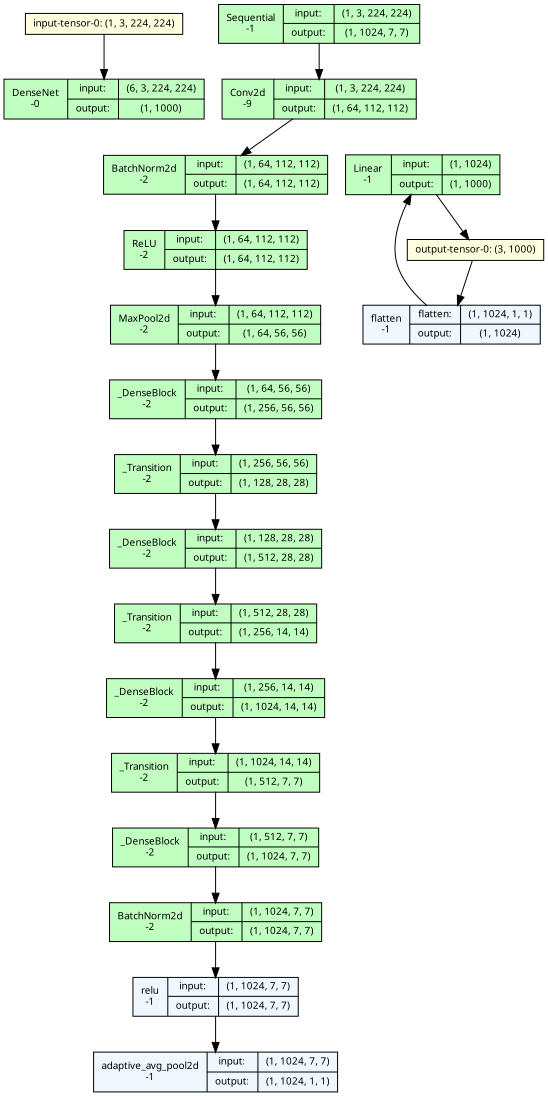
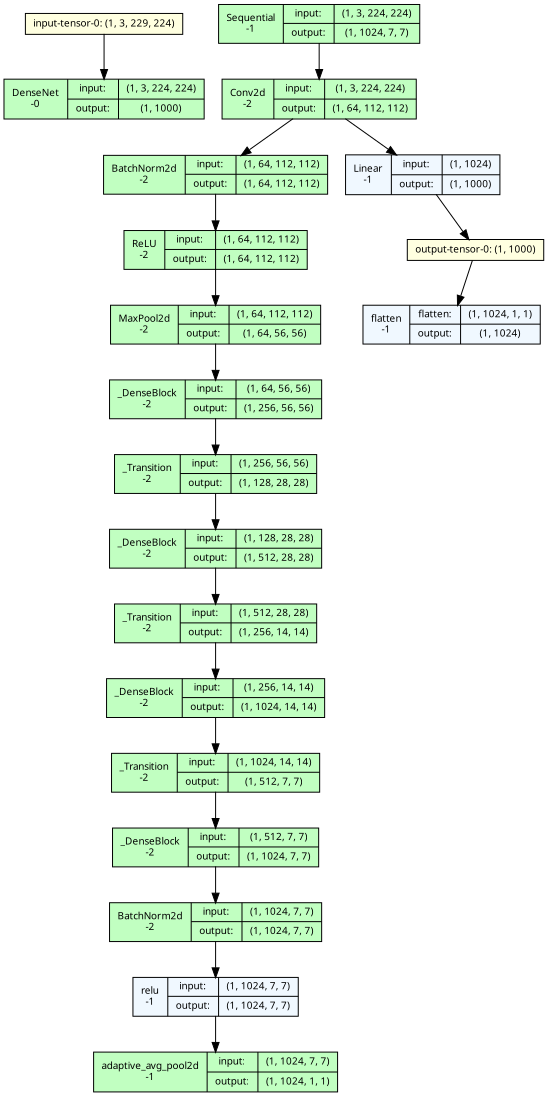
node "input-tensor-0: (1, 3, 224, 224)": label "input-tensor-0: (1, 3, 224, 224)" -> "input-tensor-0: (1, 3, 229, 224)"
node "DenseNet": text "(6, 3, 224, 224)" -> "(1, 3, 224, 224)"
node "Conv2d": text "-9" -> "-2"
node "Linear": fillcolor darkseagreen1 -> aliceblue
node "output-tensor-0: (3, 1000)": label "output-tensor-0: (3, 1000)" -> "output-tensor-0: (1, 1000)"
edge "flatten" -> "Linear": now "Conv2d" -> "Linear"
node "adaptive_avg_pool2d": fillcolor aliceblue -> darkseagreen1
